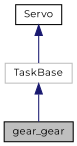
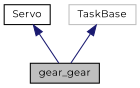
edge "TaskBase" -> "Servo": now "gear_gear" -> "Servo"
